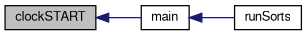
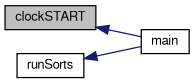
edge "runSorts" -> "main": reversed
